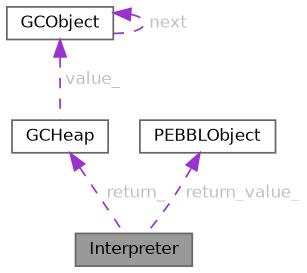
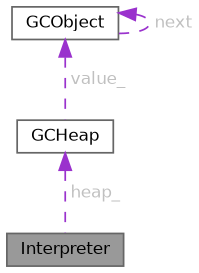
node "PEBBLObject": removed
edge "Interpreter" -> "GCHeap": label " return_" -> " heap_"
